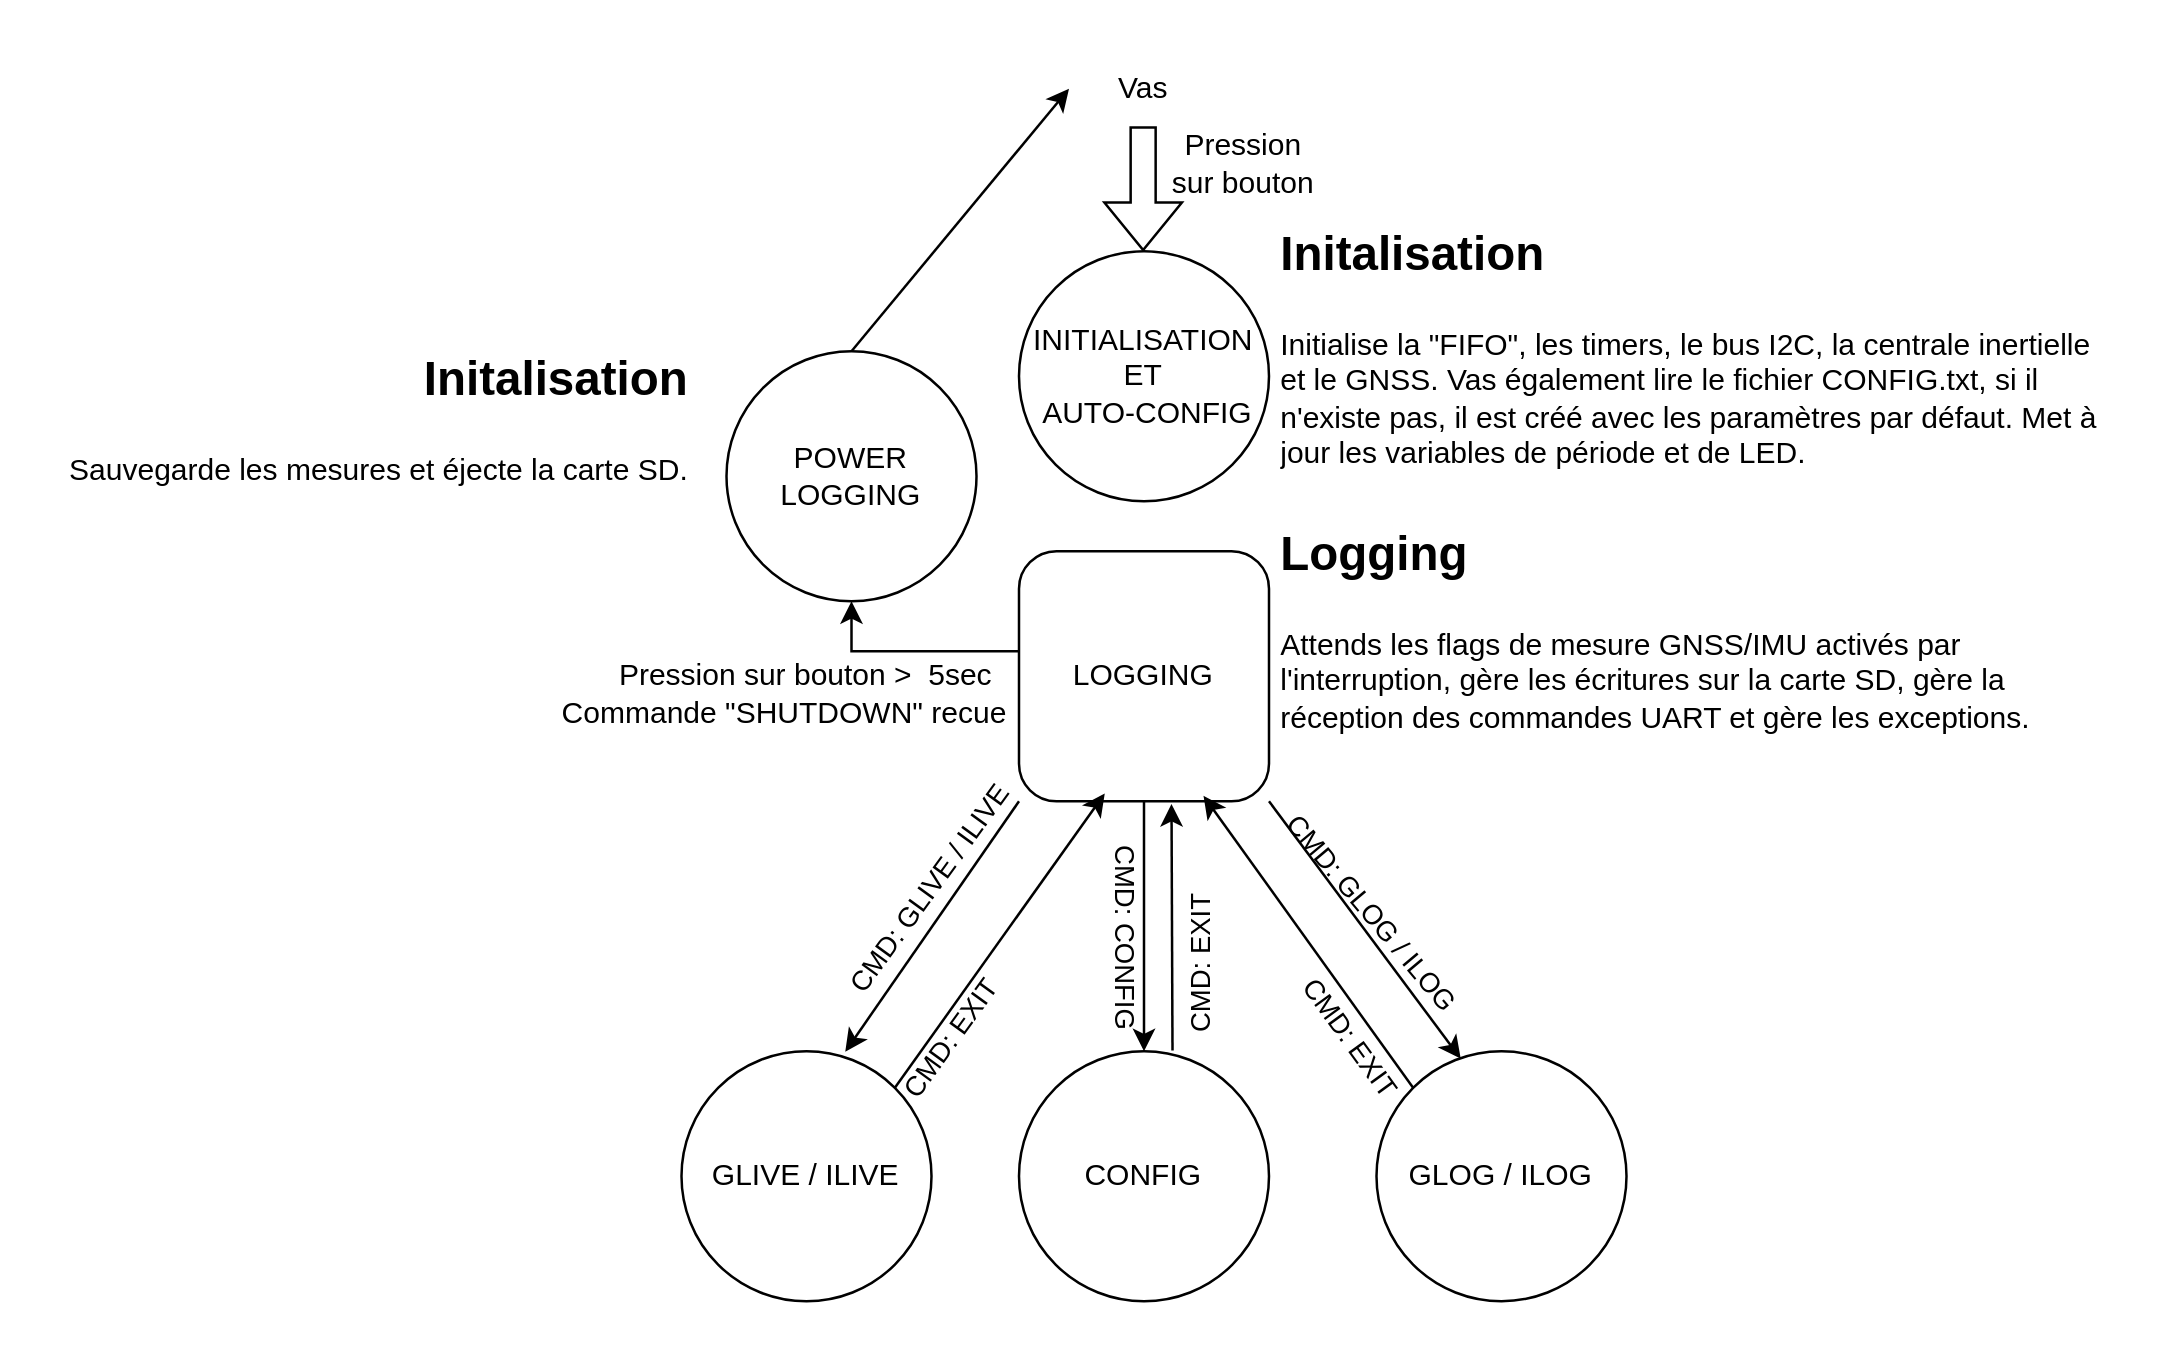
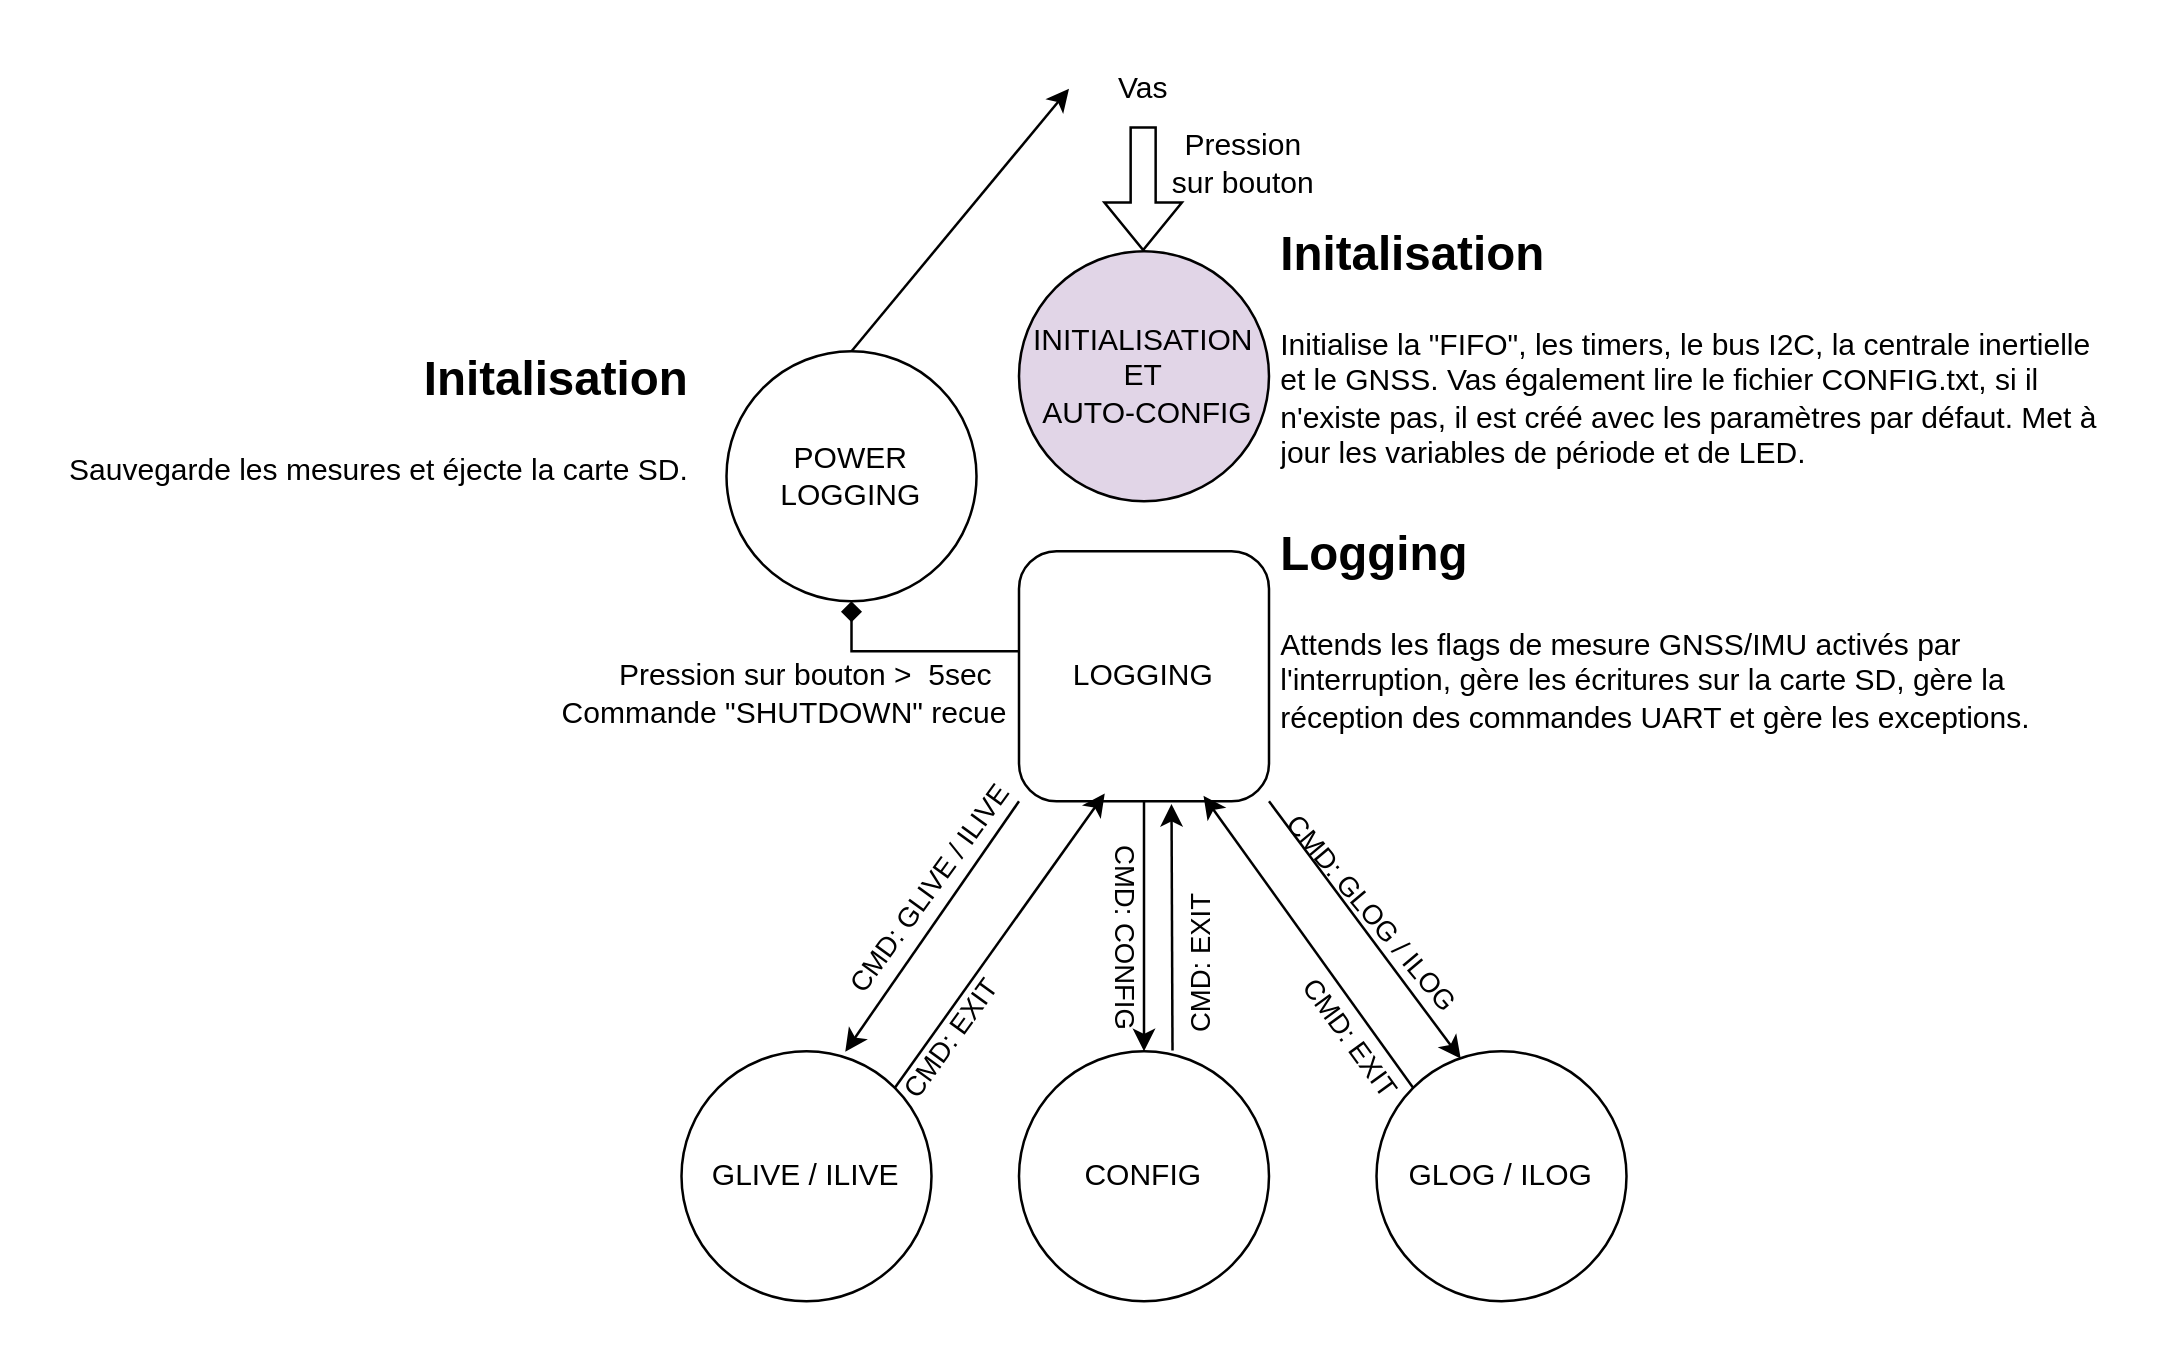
node "INITIALISATION ET AUTO-CONFIG": fillcolor #ffffff -> #e1d5e7
edge "LOGGING" -> "POWER LOGGING": arrowhead classic -> diamond
